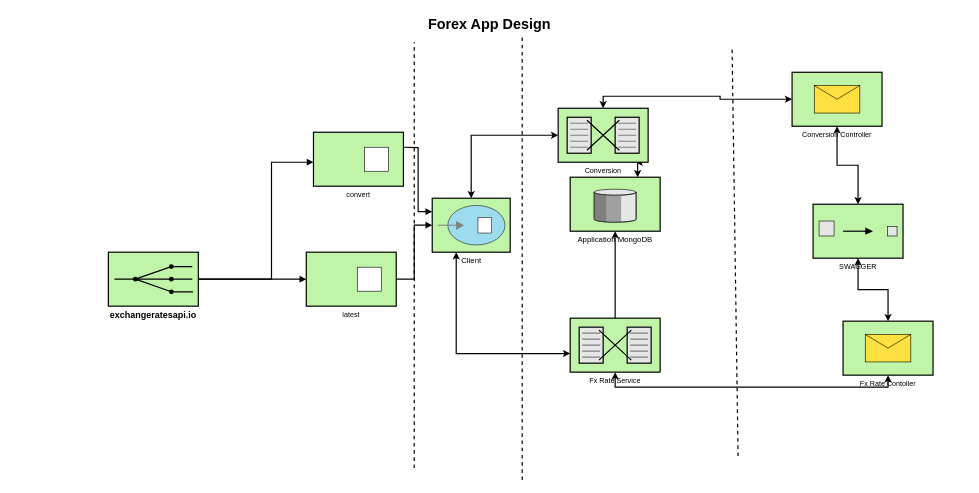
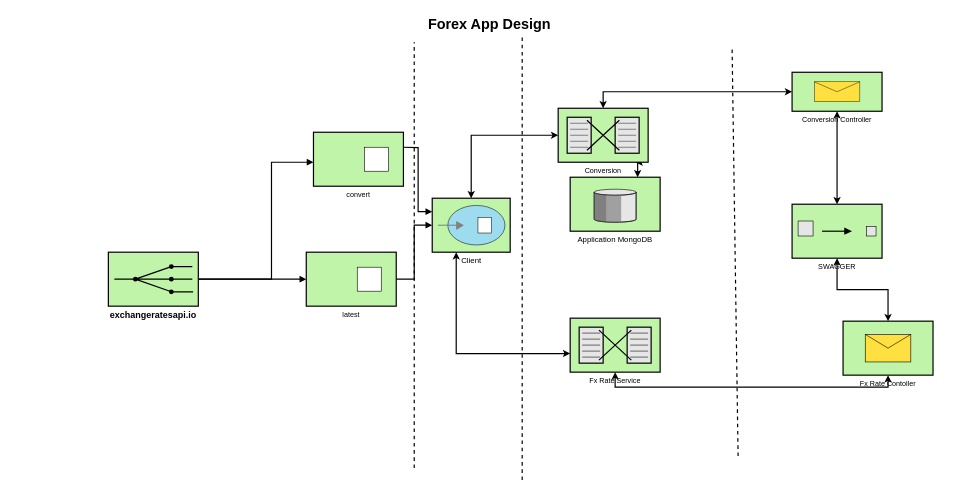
node "Conversion Controller": size 90x54 -> 90x39
node "SWAGGER": moved (858, 231) -> (837, 231)
edge "Fx Rate Service" -> "Application MongoDB": removed
